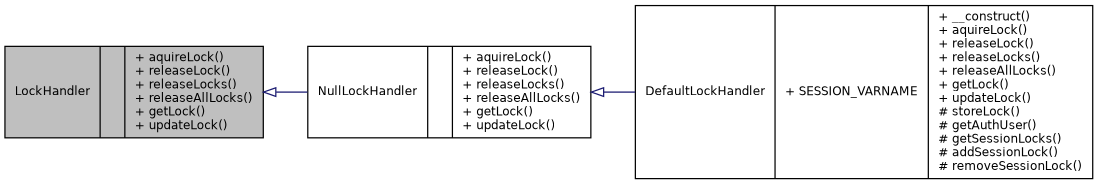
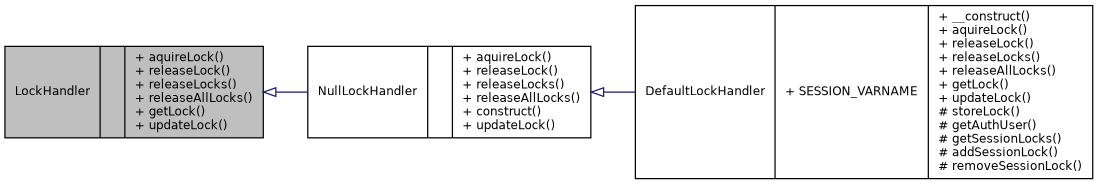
node "NullLockHandler": text "+ getLock()" -> "+ construct()"
